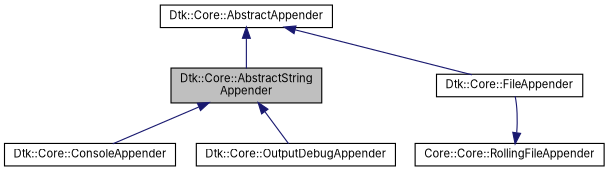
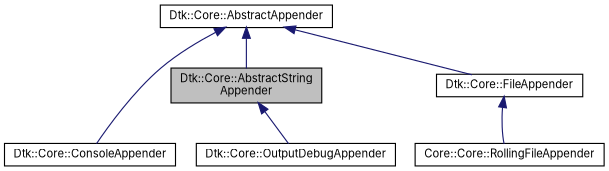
edge "Dtk::Core::FileAppender" -> "Core::Core::RollingFileAppender": reversed
edge "Dtk::Core::ConsoleAppender" -> "Dtk::Core::AbstractString Appender": now "Dtk::Core::ConsoleAppender" -> "Dtk::Core::AbstractAppender"
